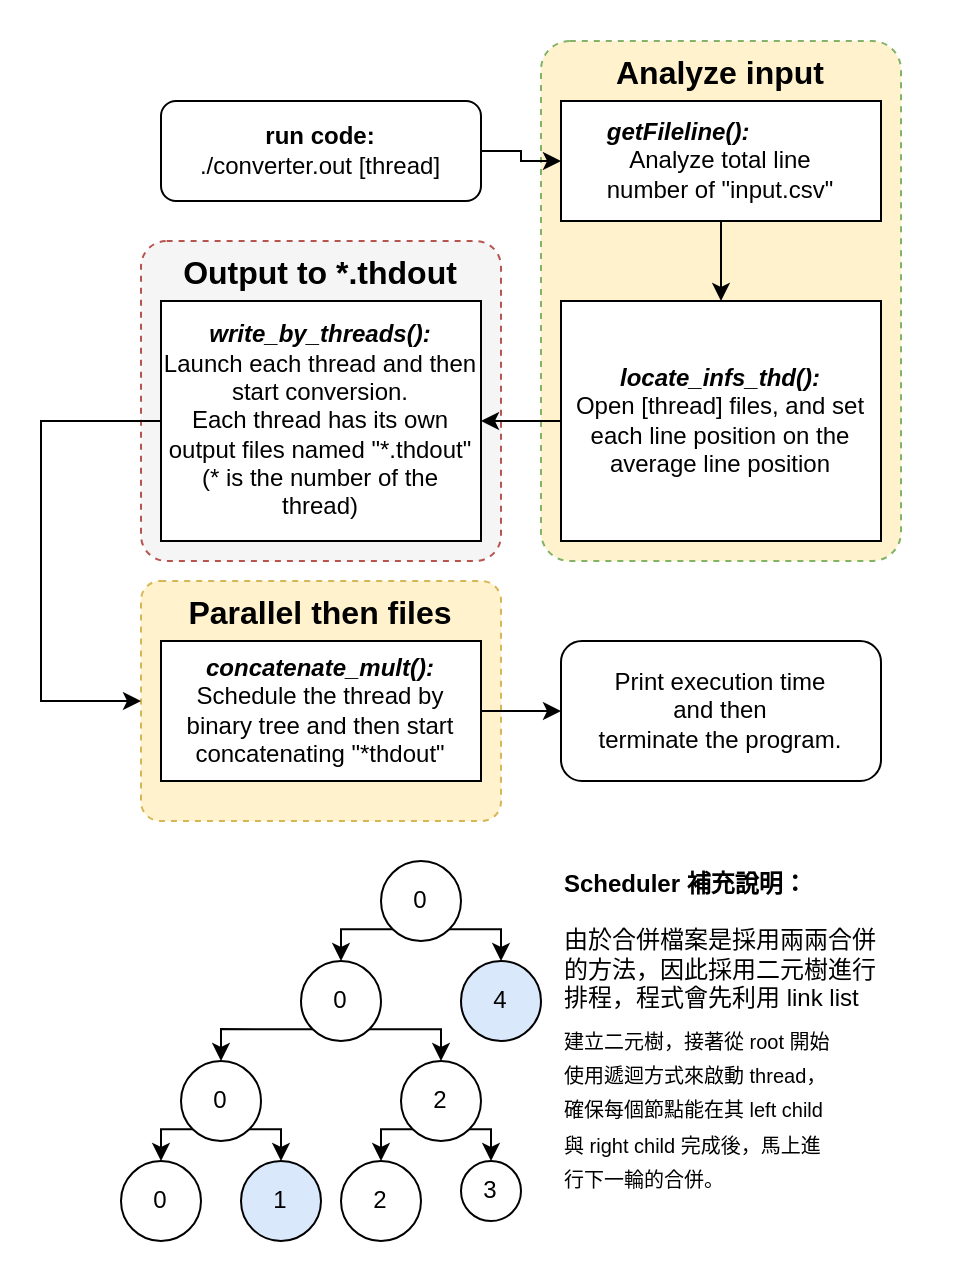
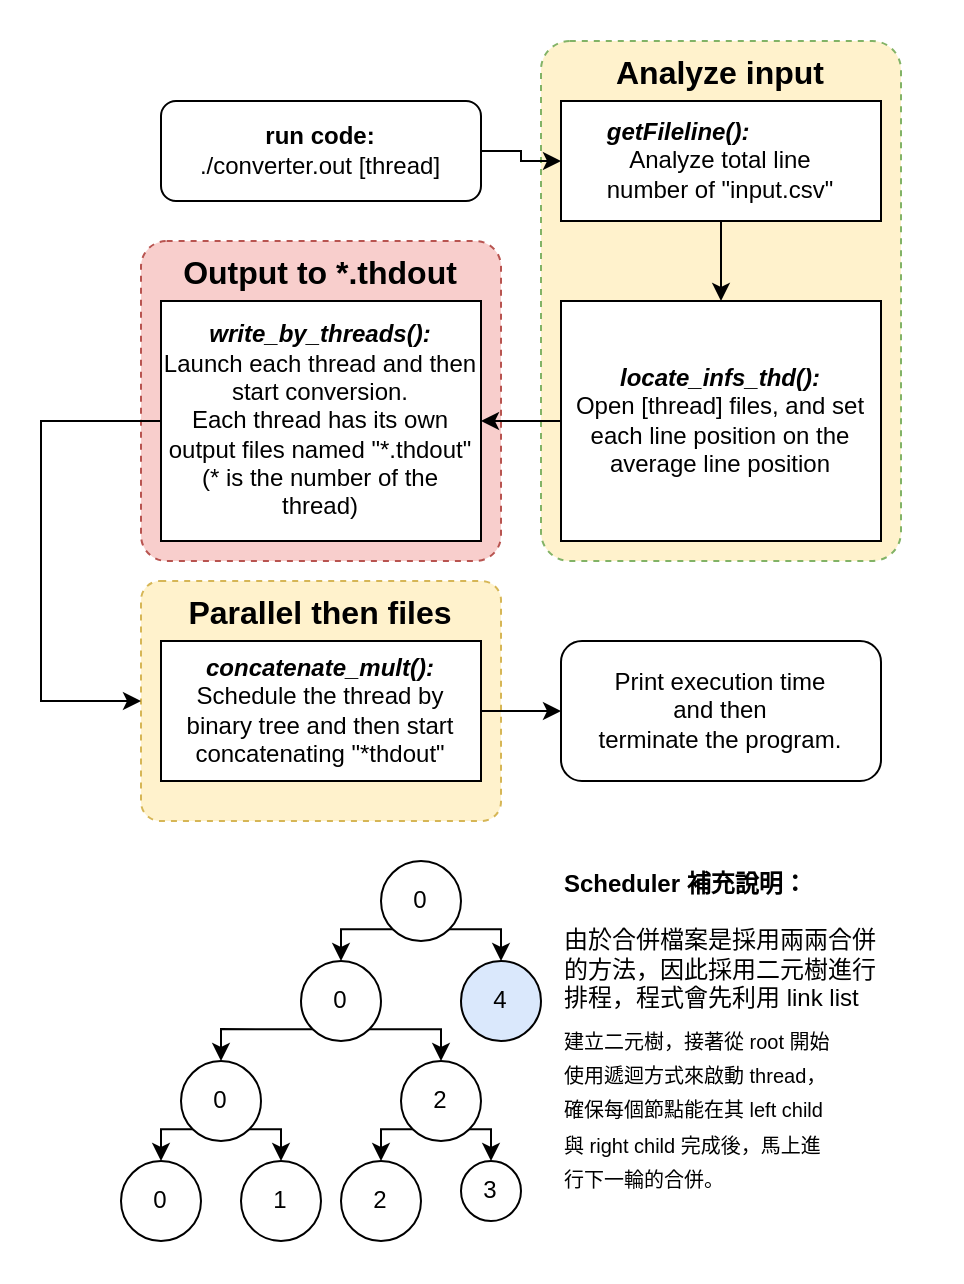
node "Output to *.thdout": fillcolor #f5f5f5 -> #f8cecc
node "1": fillcolor #dae8fc -> #ffffff
